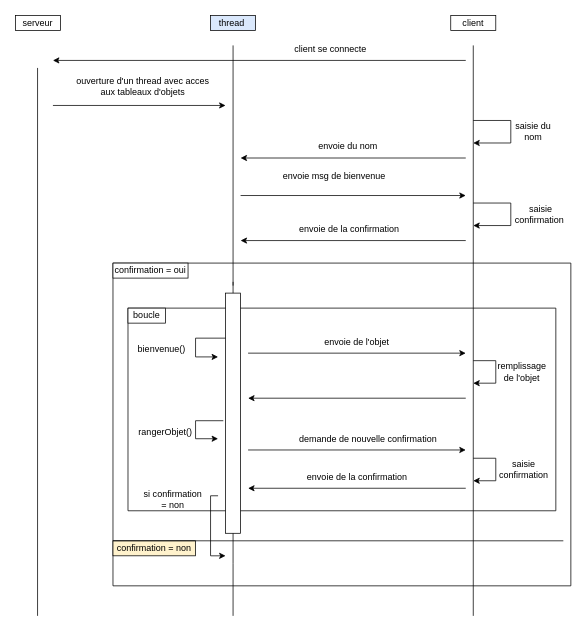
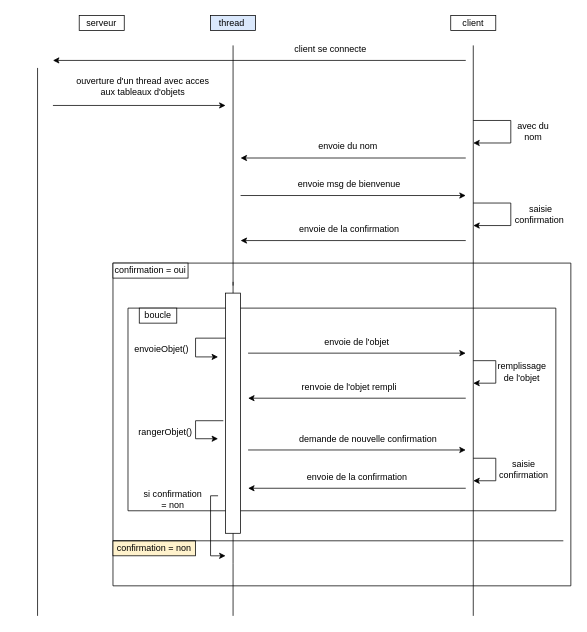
node "serveur": moved (38, 23) -> (102, 23)
node "saisie du nom": label "saisie du nom" -> "avec du nom"
node "envoie msg de bienvenue": moved (334, 177) -> (349, 184)
node "boucle": moved (147, 315) -> (158, 315)
node "bienvenue()": label "bienvenue()" -> "envoieObjet()"
node "renvoie de l'objet rempli": added
